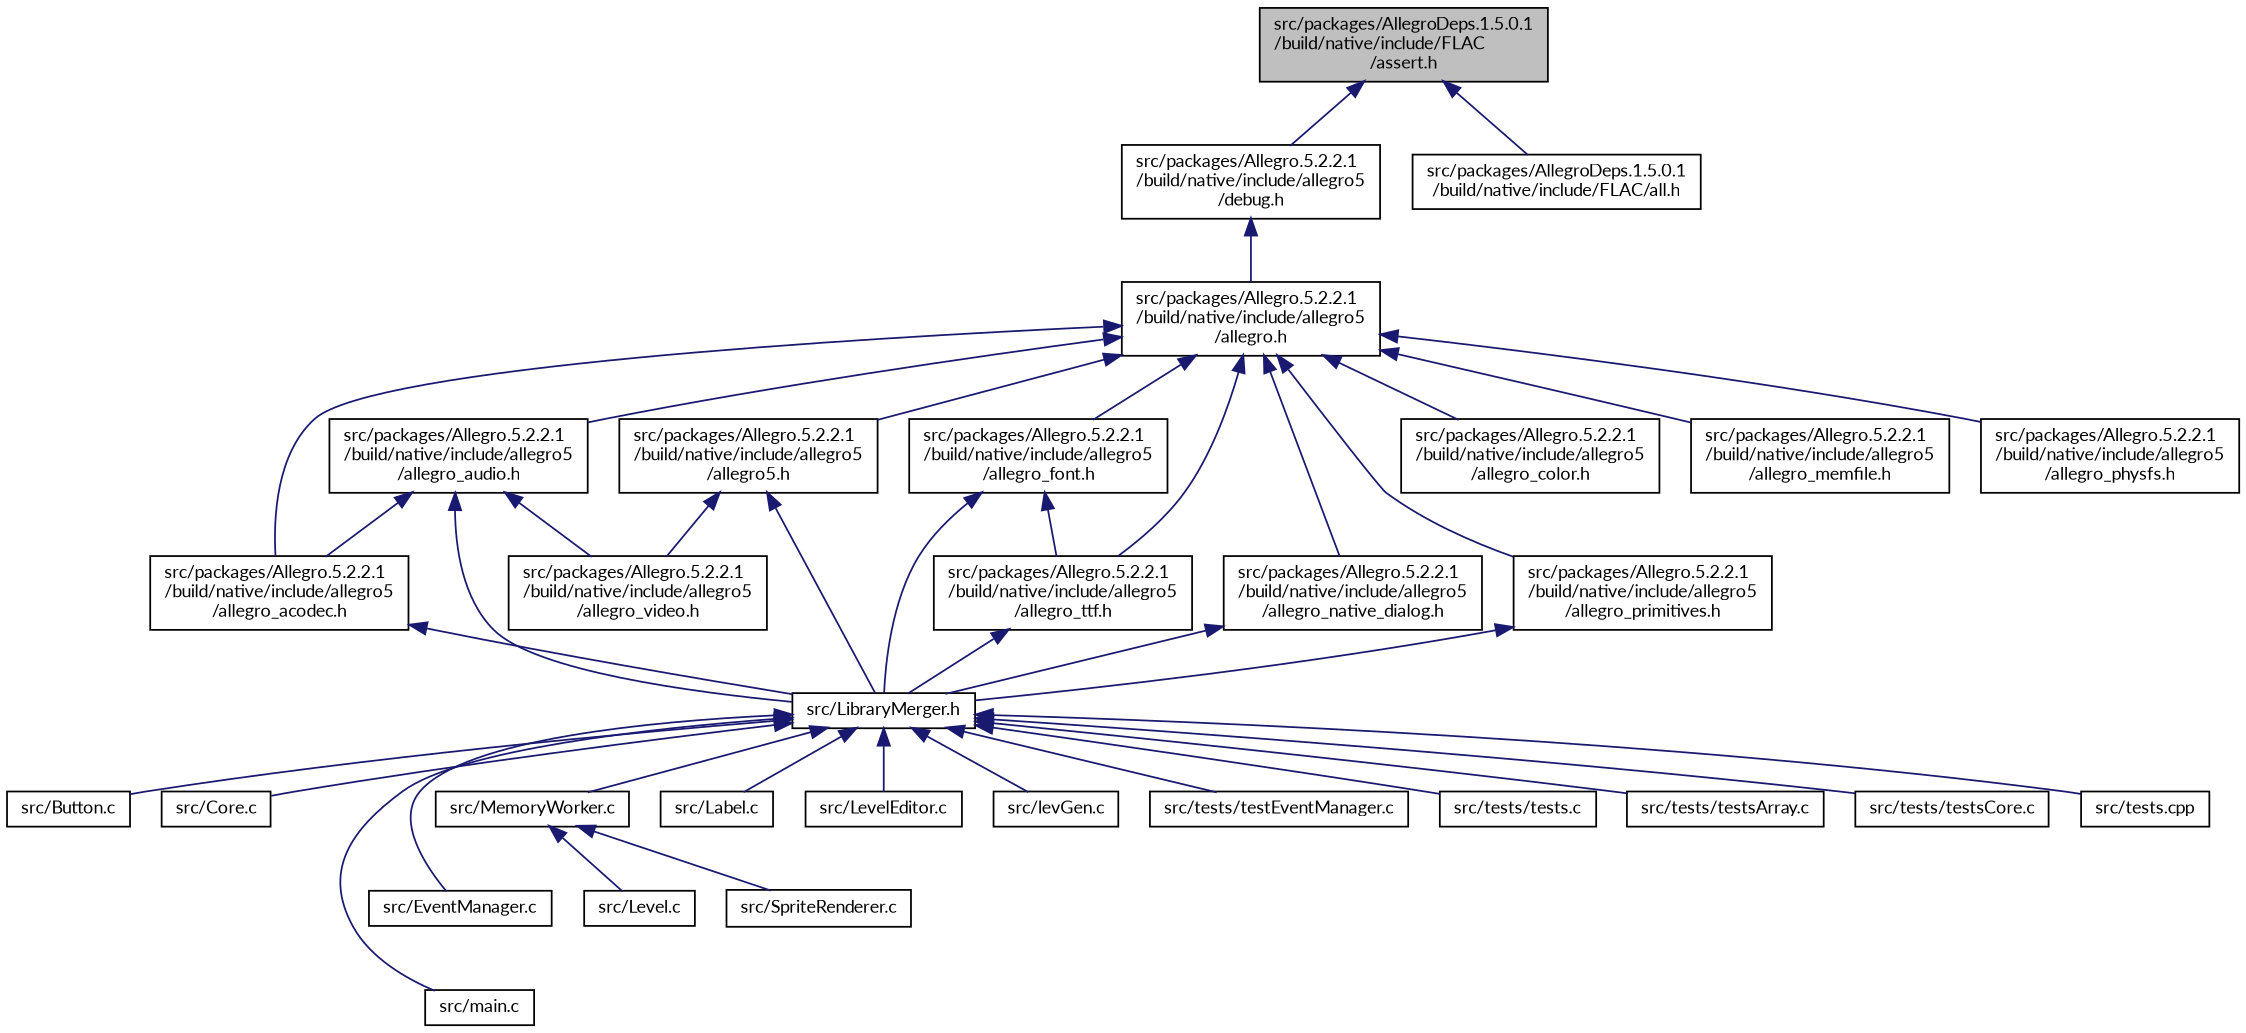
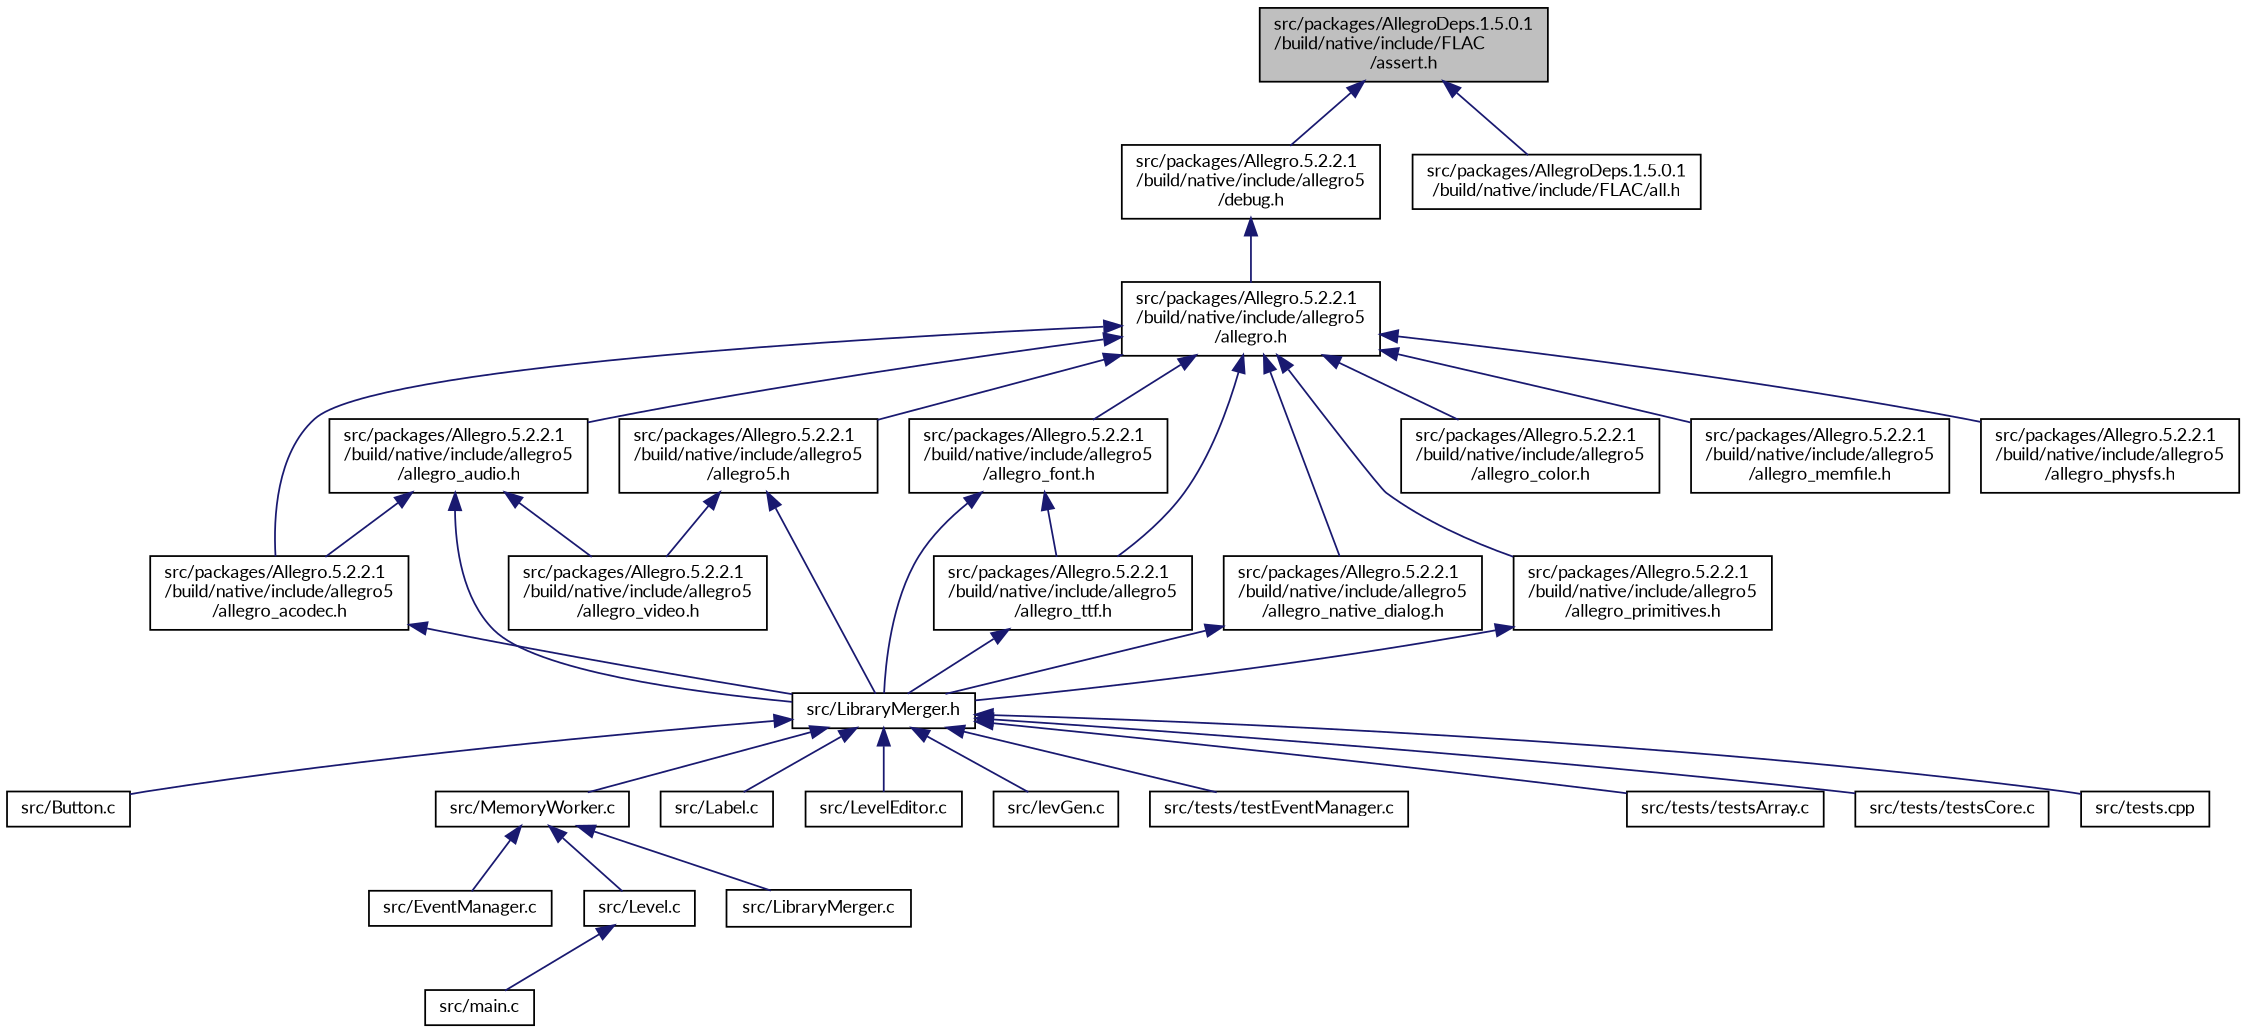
edge "src/EventManager.c" -> "src/LibraryMerger.h": now "src/EventManager.c" -> "src/MemoryWorker.c"
edge "src/main.c" -> "src/LibraryMerger.h": now "src/main.c" -> "src/Level.c"
node "src/Core.c": removed
node "src/tests/tests.c": removed
node "src/SpriteRenderer.c": label "src/SpriteRenderer.c" -> "src/LibraryMerger.c"
